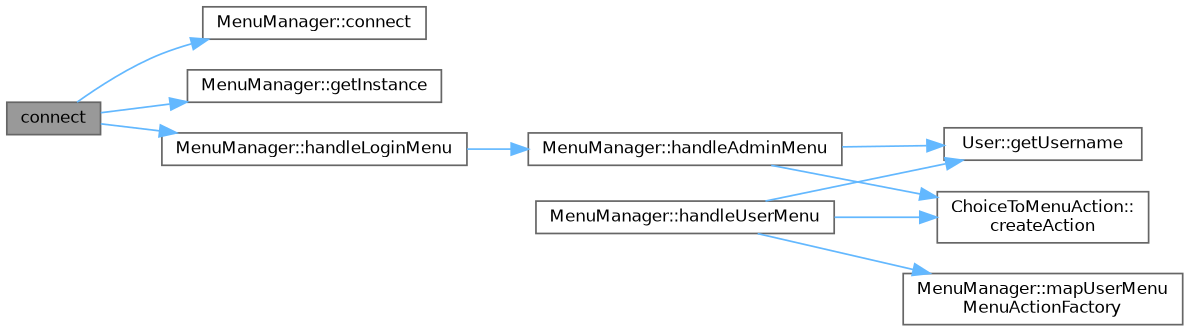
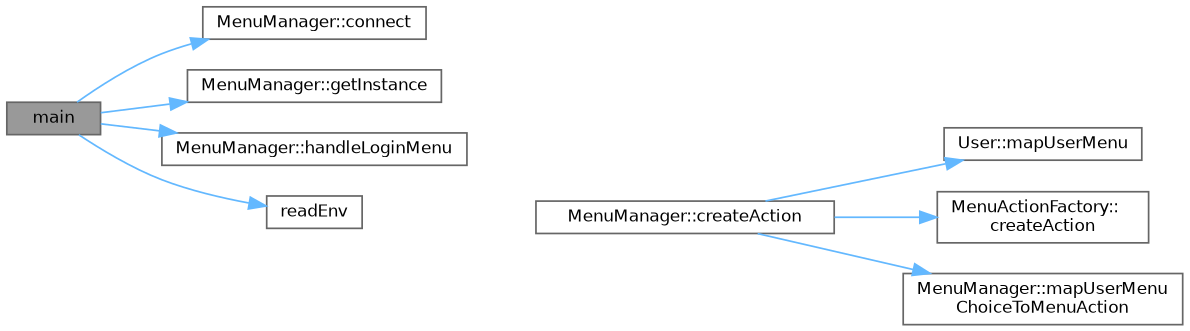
node "connect": label "connect" -> "main"
node "User::getUsername": label "User::getUsername" -> "User::mapUserMenu"
node "MenuManager::handleAdminMenu": removed
node "readEnv": added
node "MenuManager::handleUserMenu": label "MenuManager::handleUserMenu" -> "MenuManager::createAction"
node "ChoiceToMenuAction:: createAction": label "ChoiceToMenuAction:: createAction" -> "MenuActionFactory:: createAction"
node "MenuManager::mapUserMenu MenuActionFactory": label "MenuManager::mapUserMenu MenuActionFactory" -> "MenuManager::mapUserMenu ChoiceToMenuAction"
